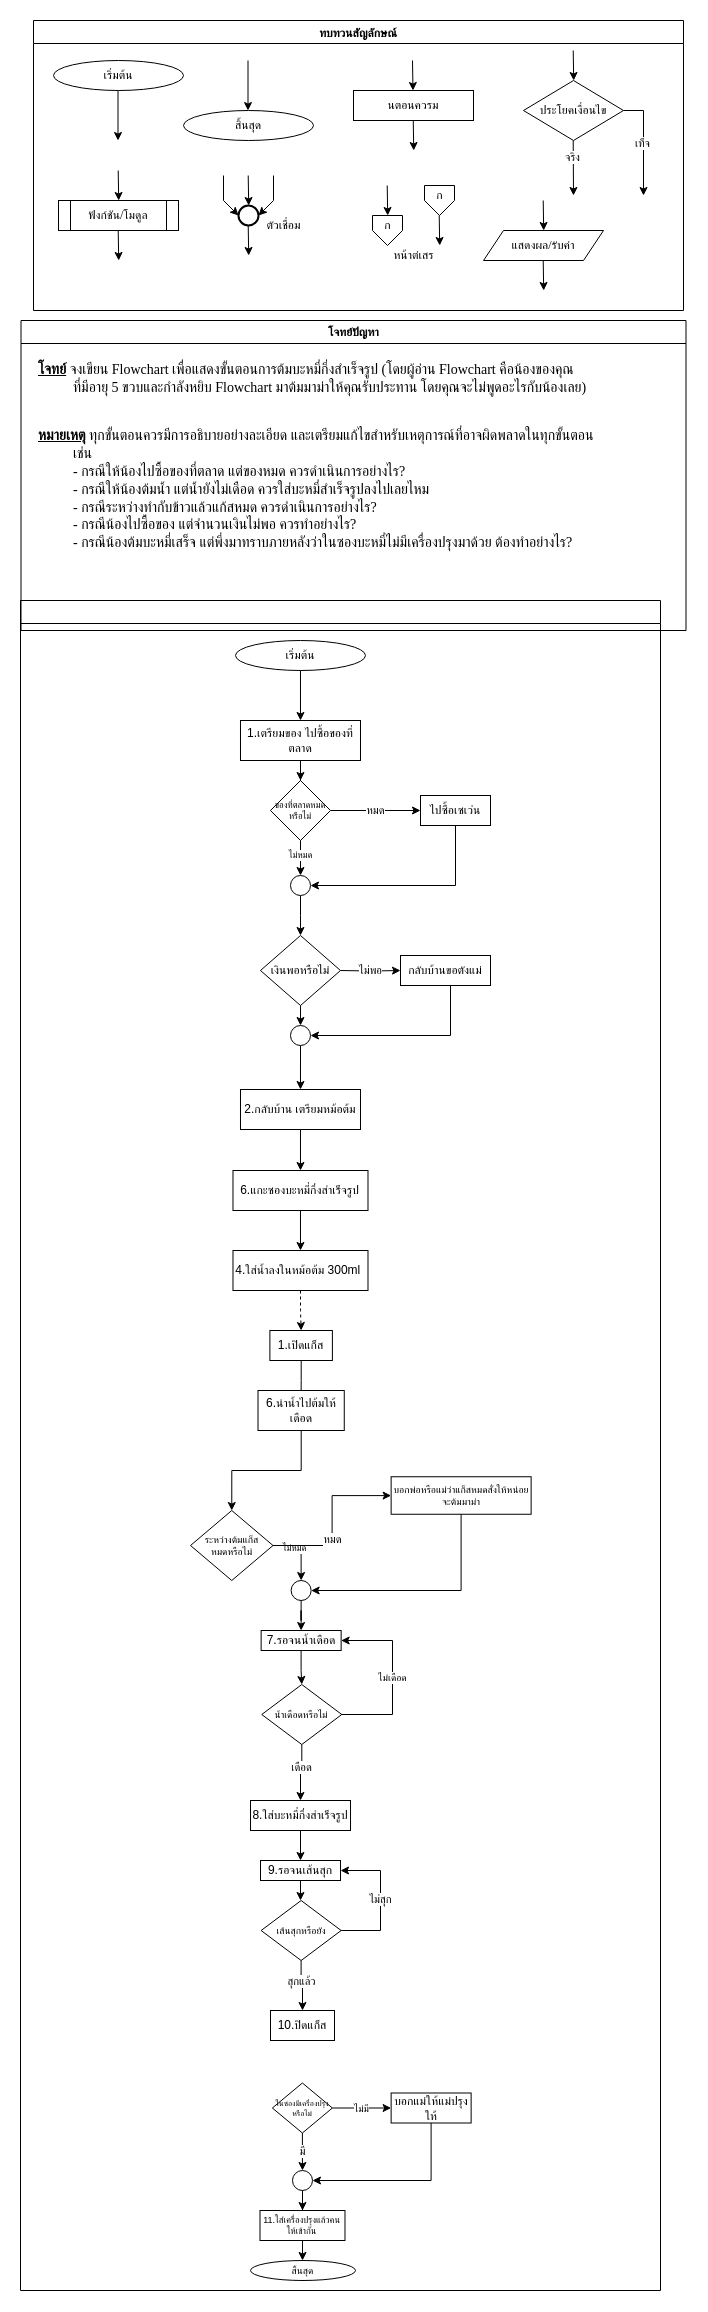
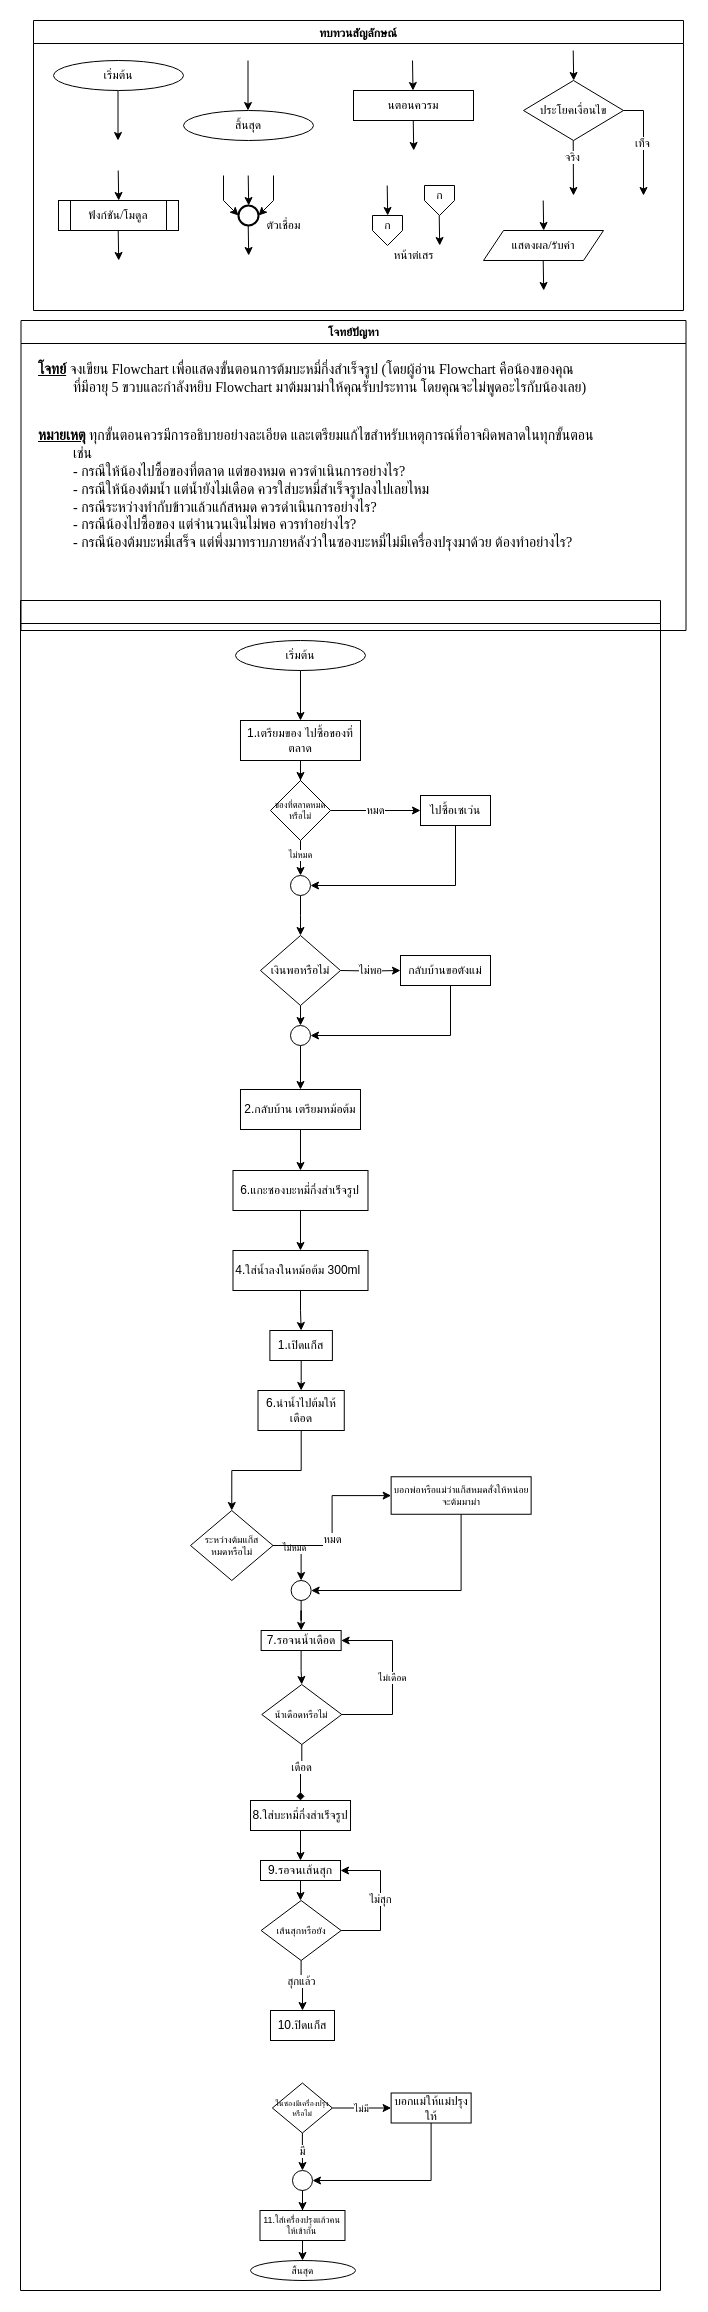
edge "4.ใส่น้ำลงในหม้อต้ม 300ml" -> "1.เปิดแก็ส": style dashed -> solid
edge "1.เปิดแก็ส" -- "6.นำน้ำไปต้มให้เดือด": arrowhead none -> classic
edge "น้ำเดือดหรือไม่" -> "8.ใส่บะหมี่กึ่งสำเร็จรูป": arrowhead classic -> diamond
